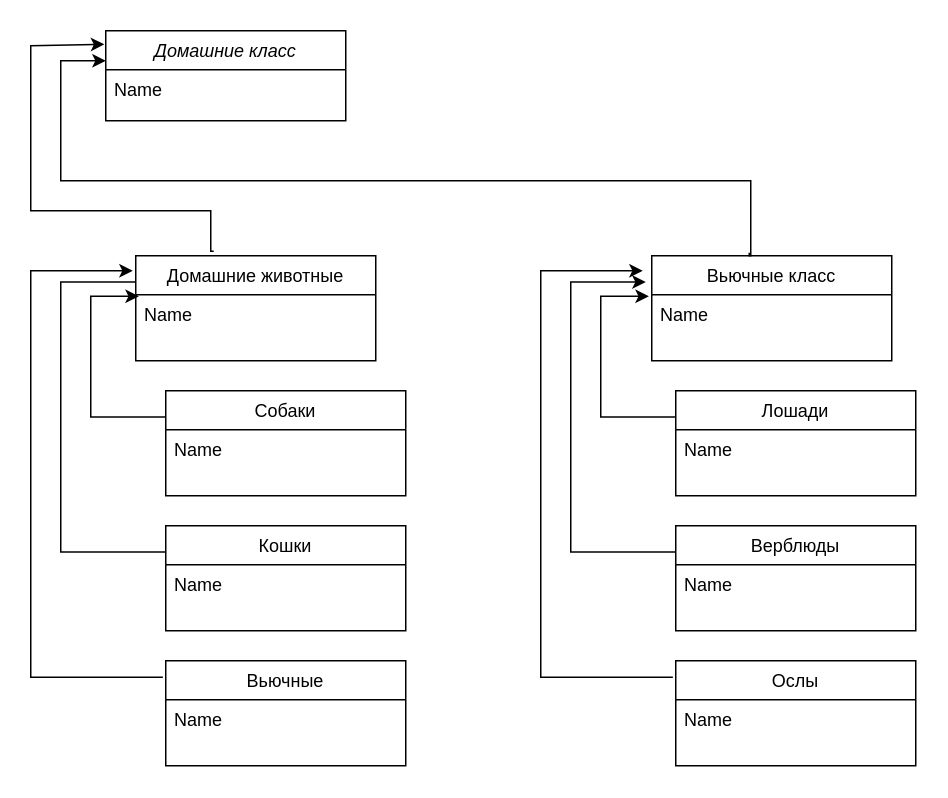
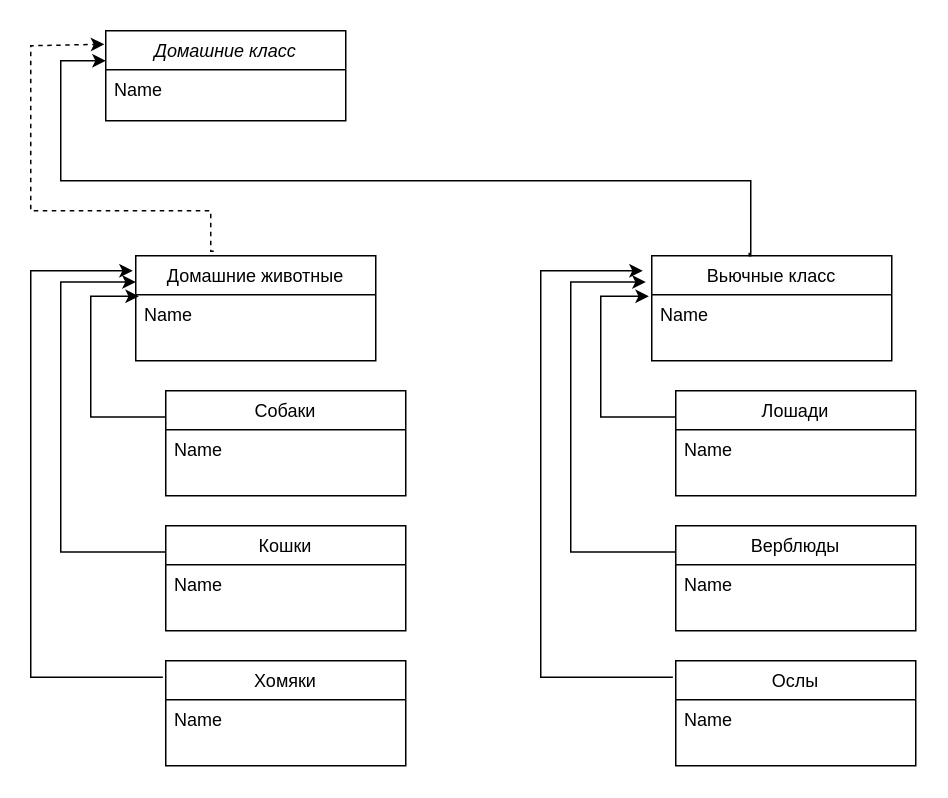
edge "Домашние животные" -> "Домашние класс": style solid -> dashed
edge "Домашние животные" -- "Кошки": arrowhead none -> classic
node "Вьючные": label "Вьючные" -> "Хомяки"
